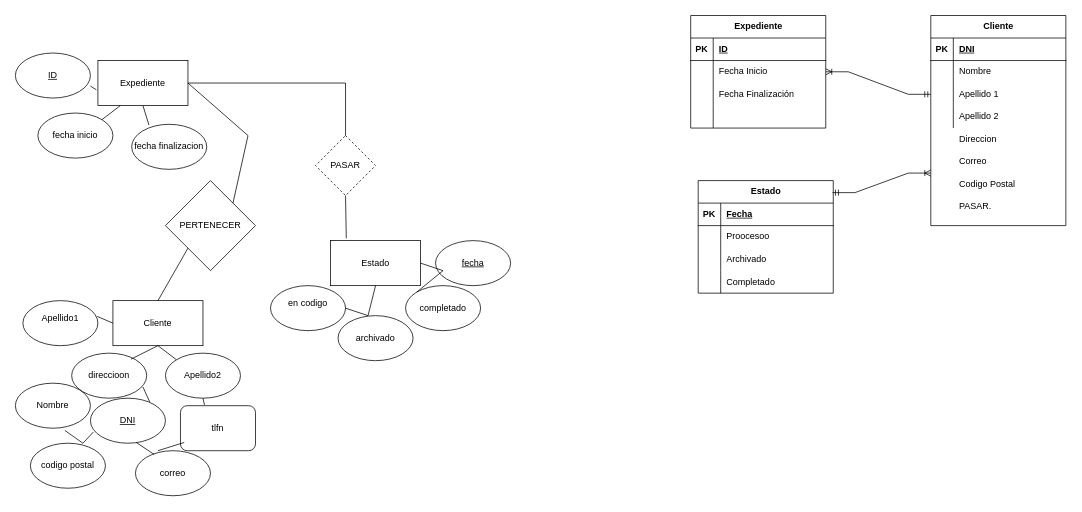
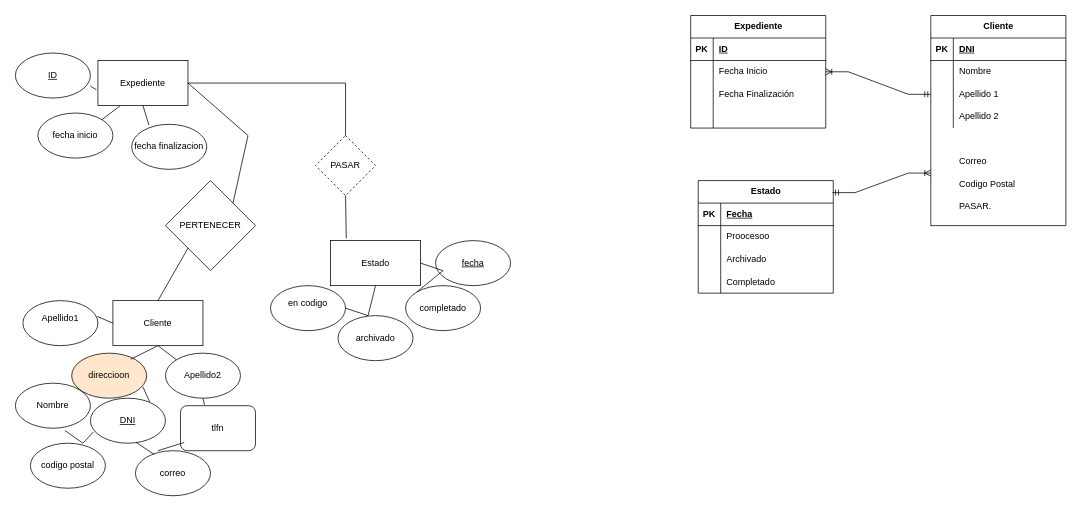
node "Direccion": removed
node "direccioon": fillcolor #ffffff -> #ffe6cc
